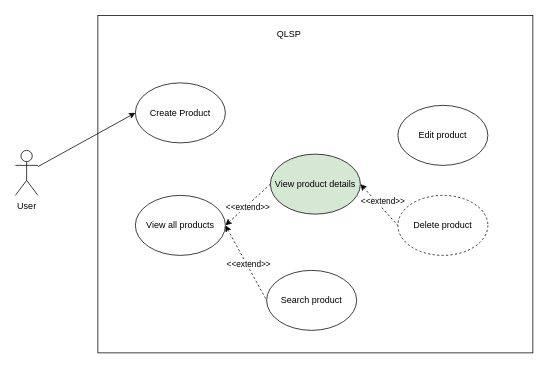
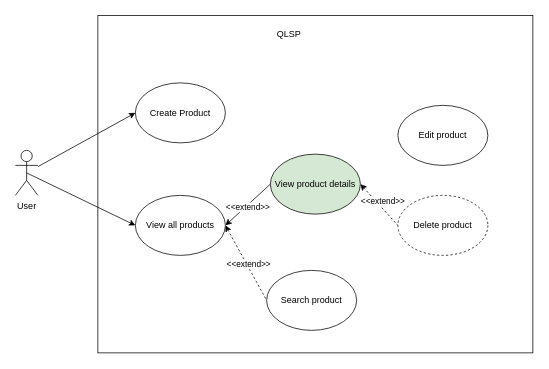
edge "View product details" -> "View all products": style dashed -> solid
edge "User" -> "View all products": added
